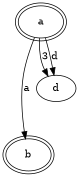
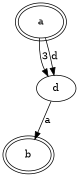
edge "a" -> "b": now "d" -> "b"
